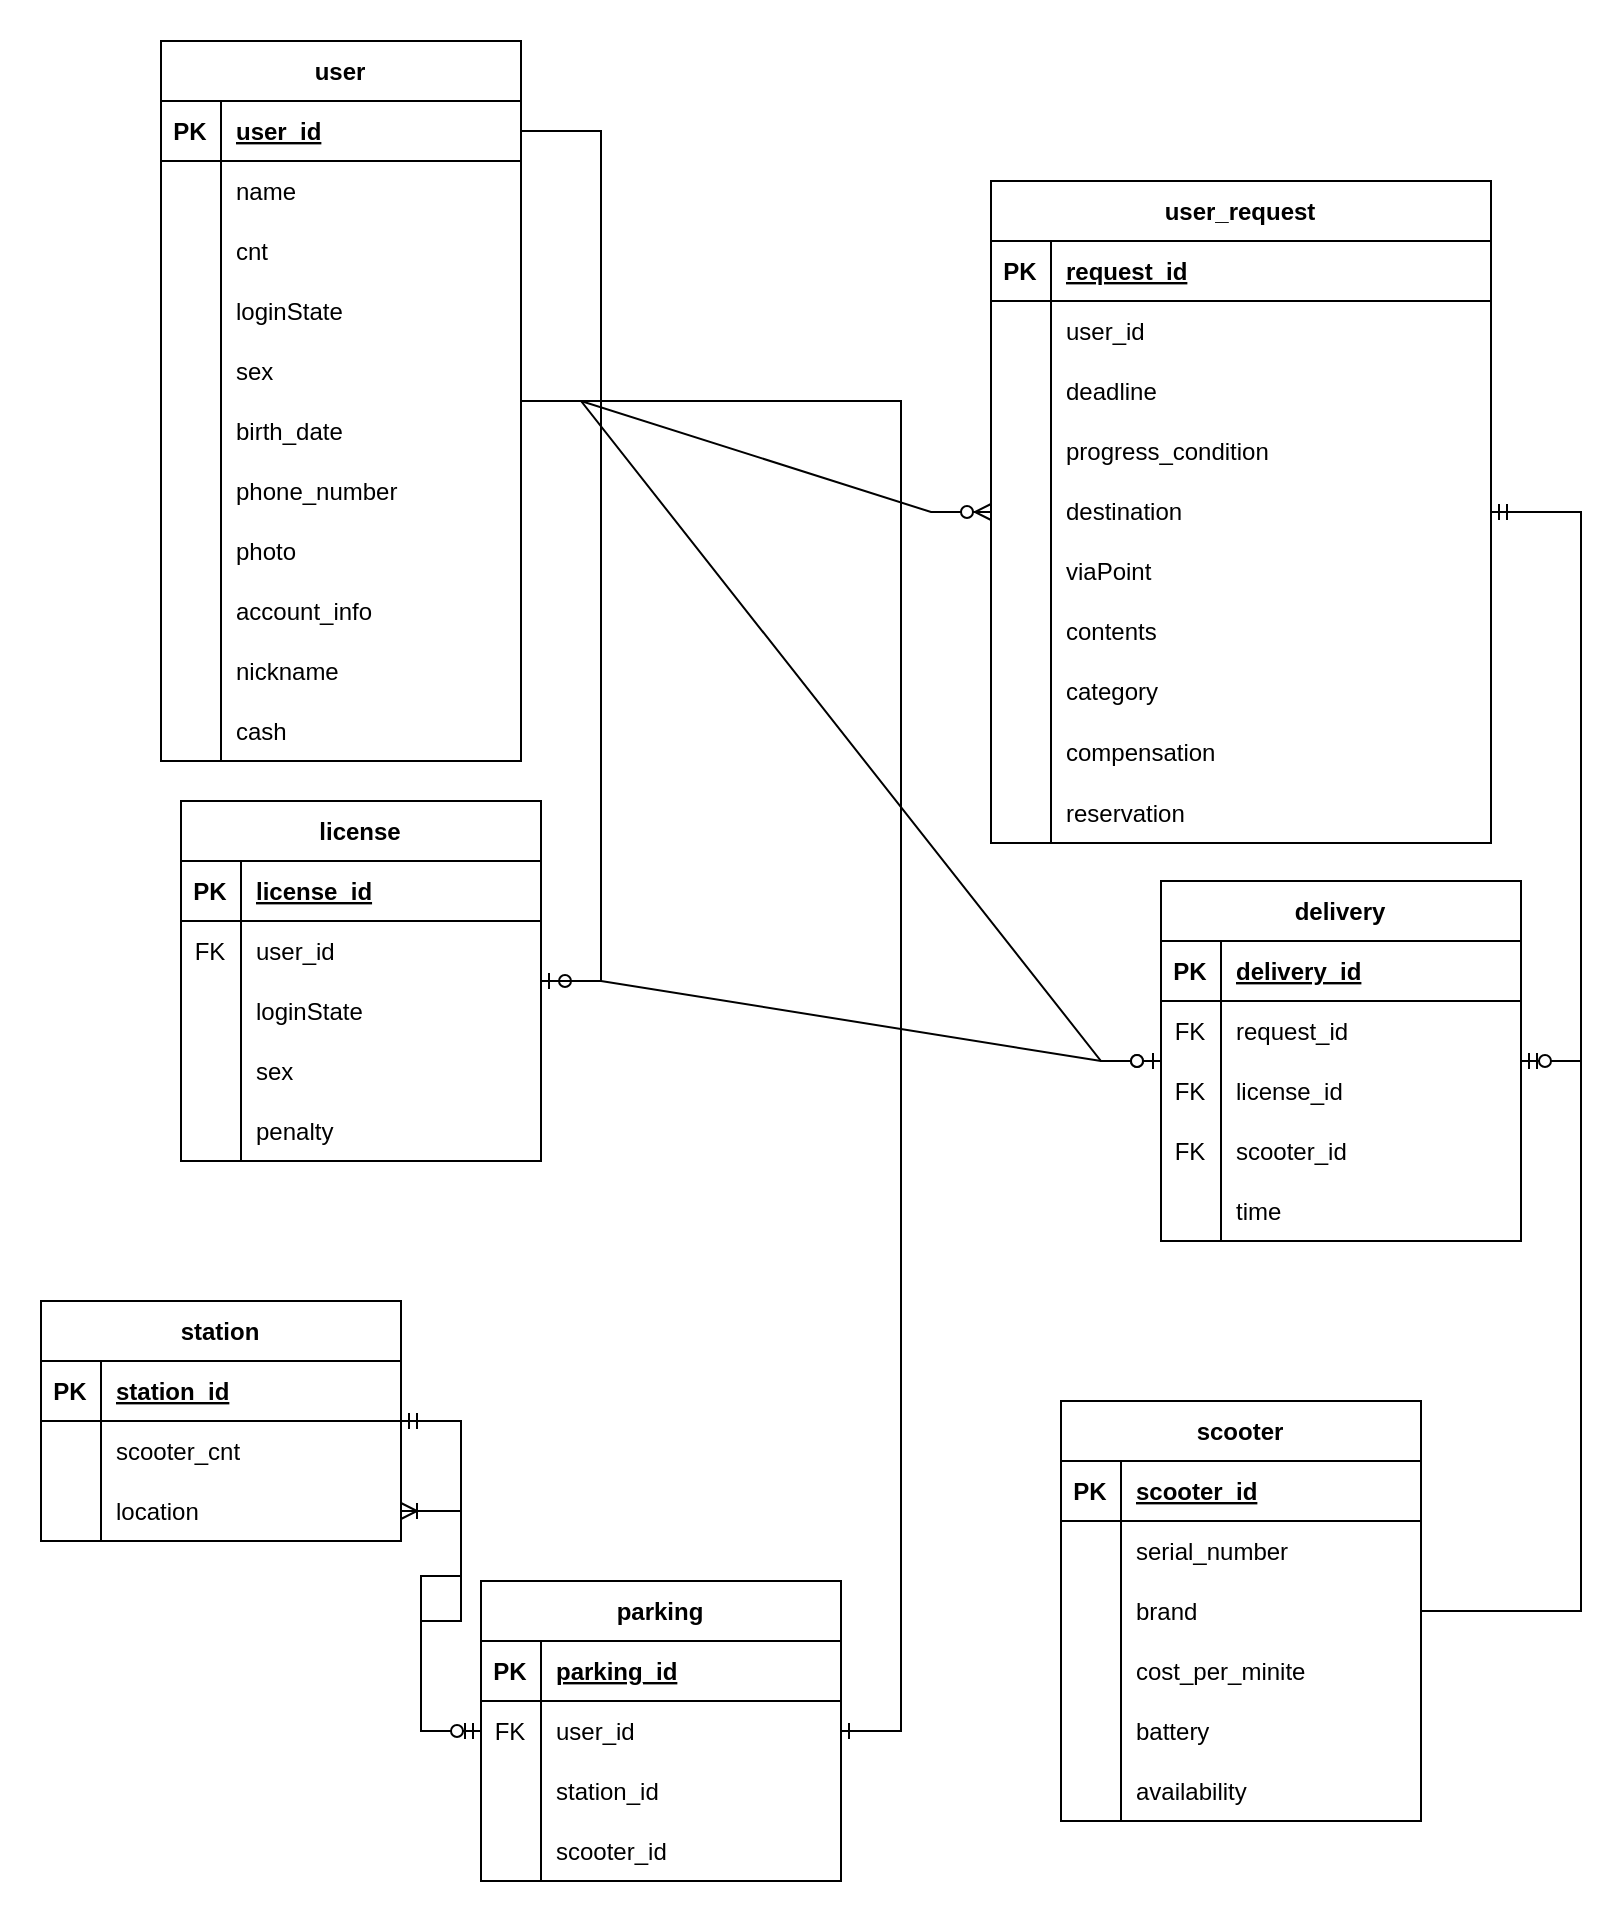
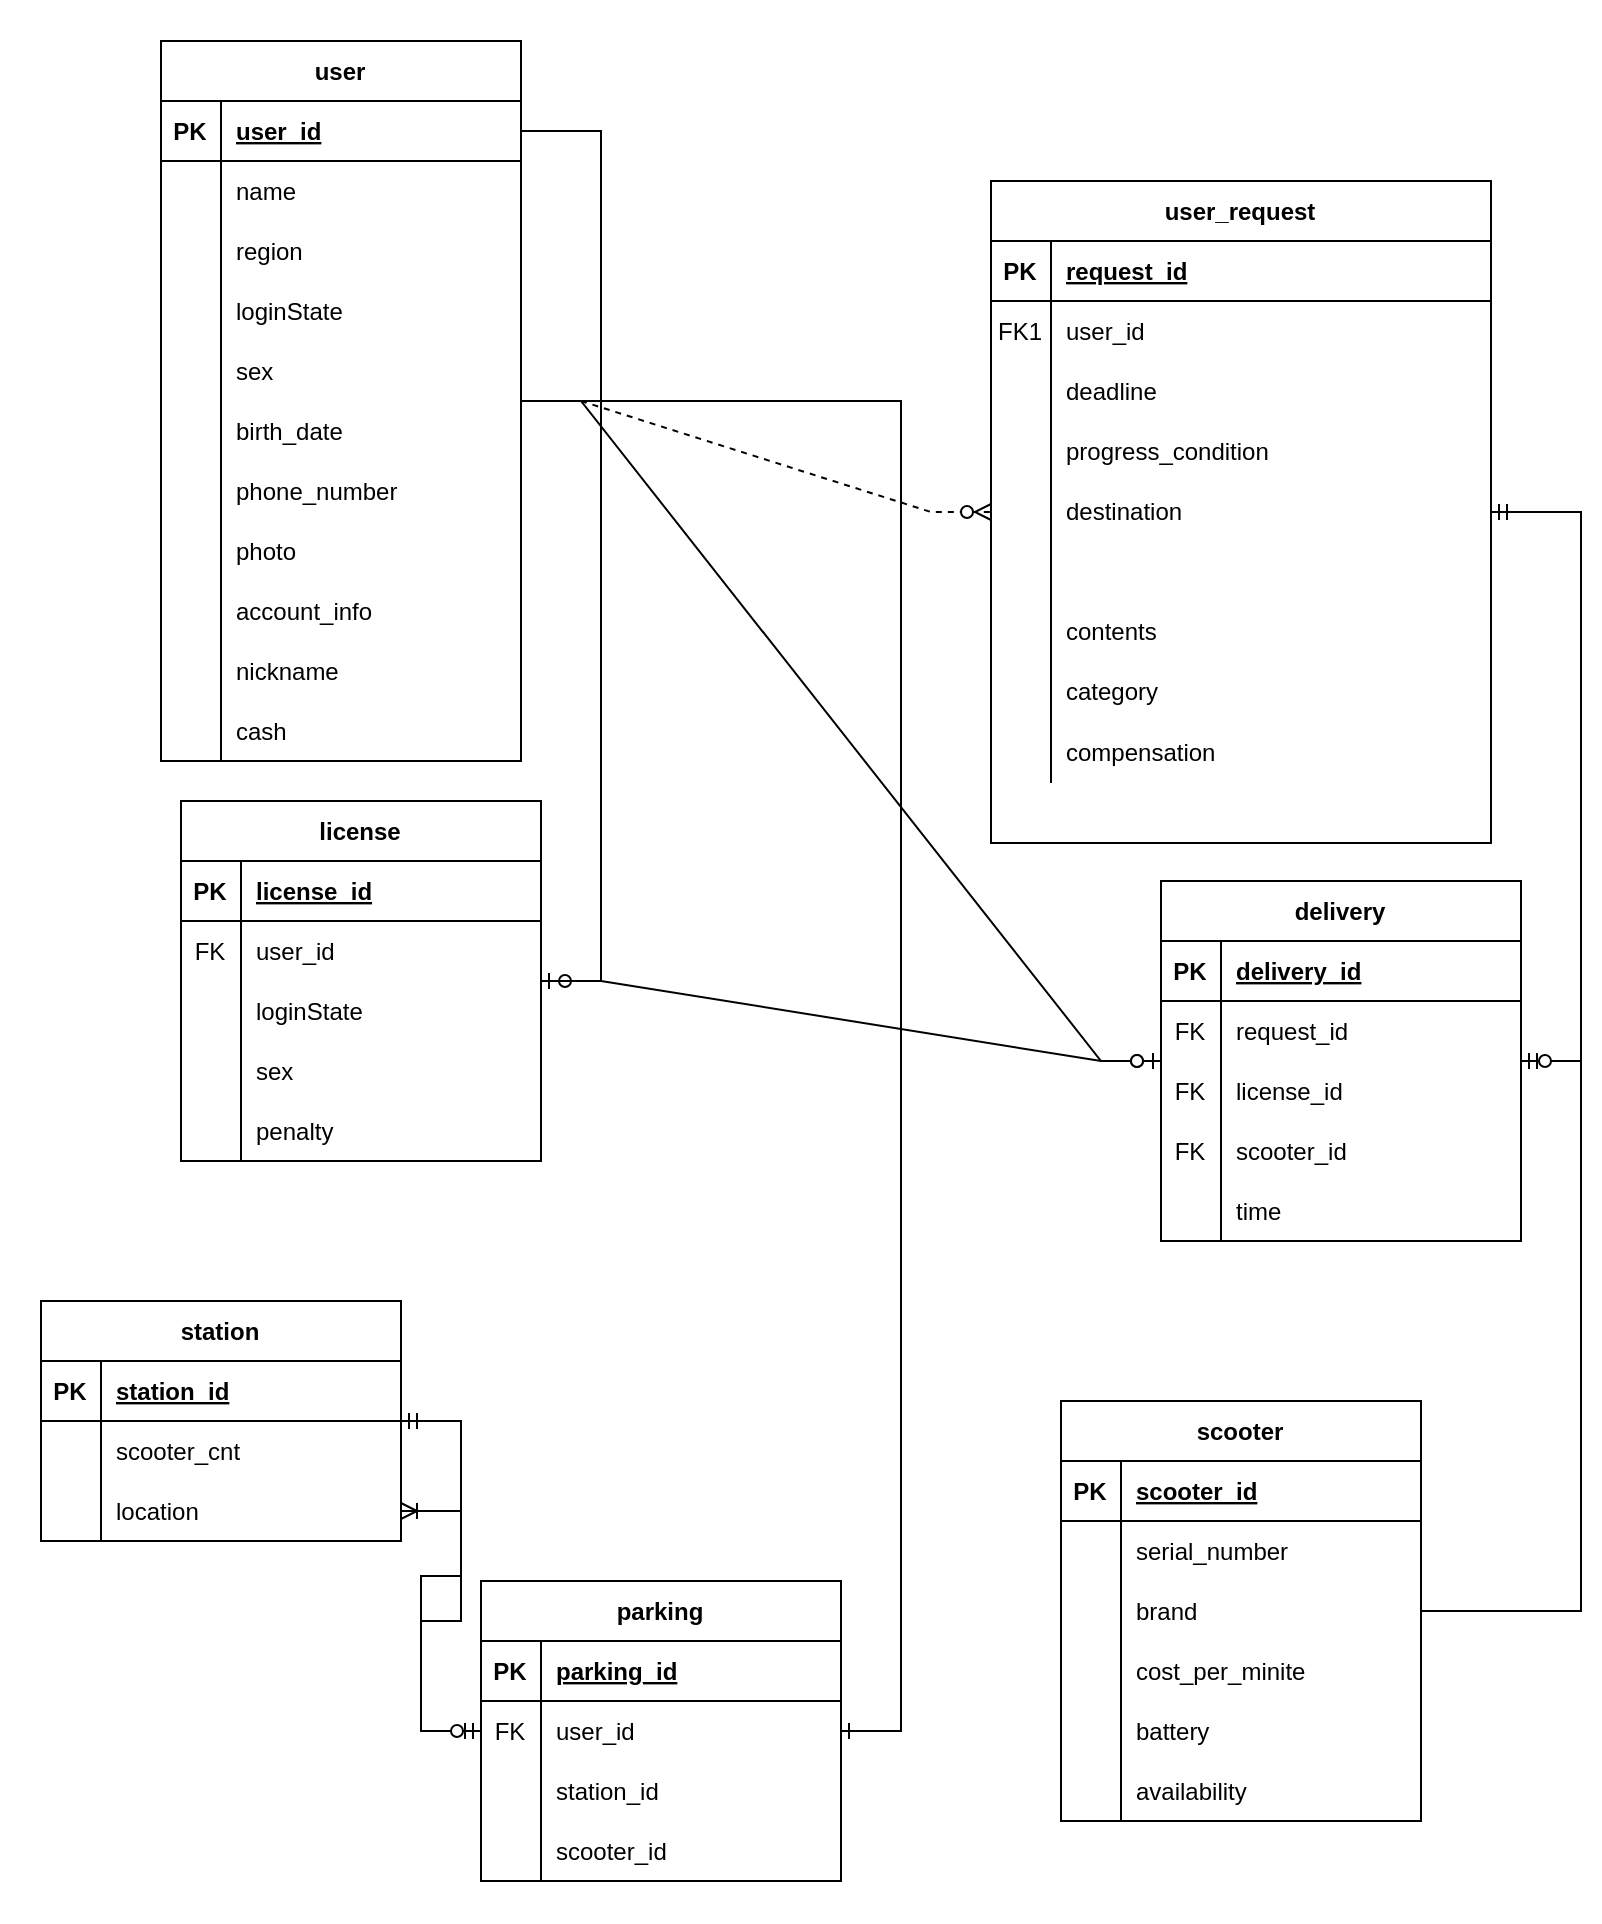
node "cnt": label "cnt" -> "region"
node "FK1": added
edge "user" -> "user_request": style solid -> dashed
node "viaPoint": removed
node "reservation": removed
